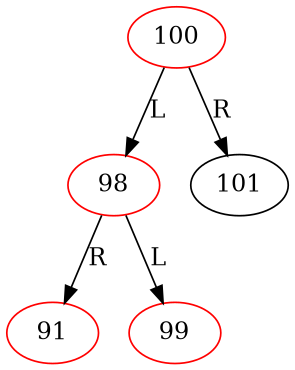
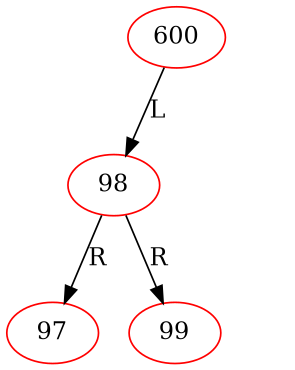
node "100": label "100" -> "600"
node "101": removed
edge "98" -> "99": label "L" -> "R"
node "91": label "91" -> "97"
